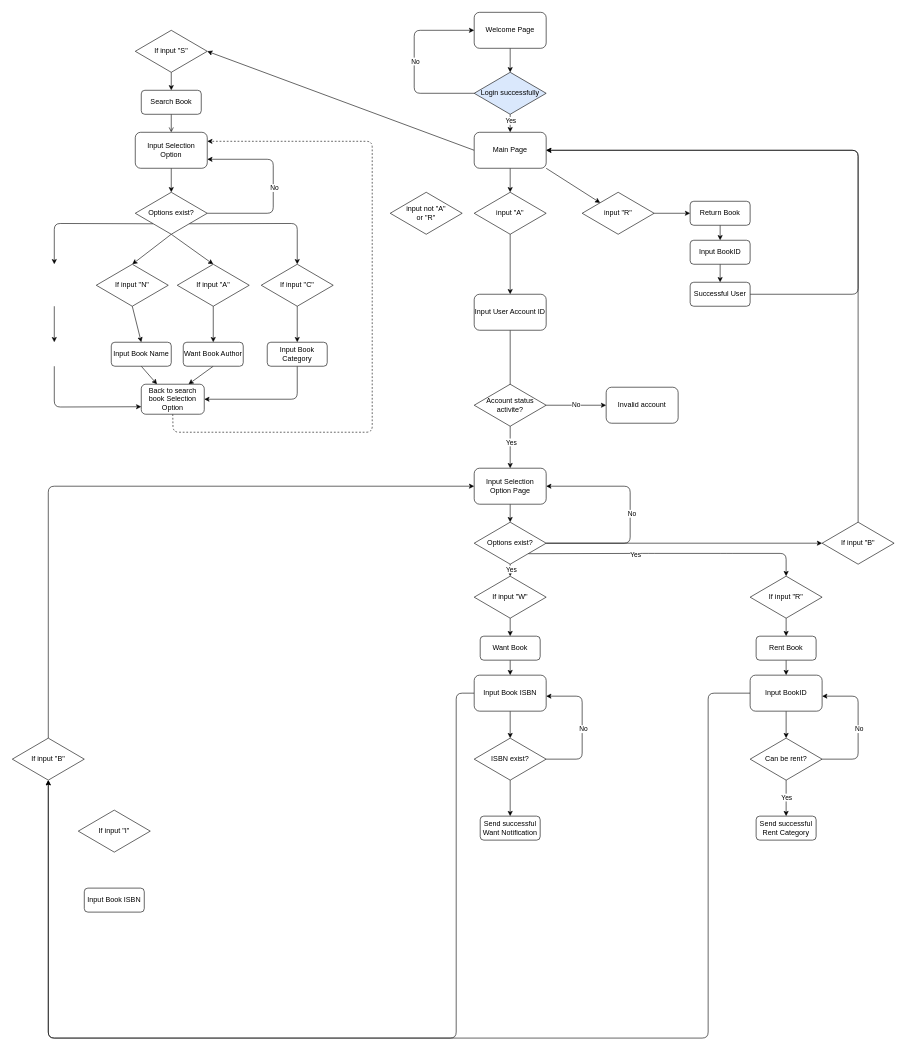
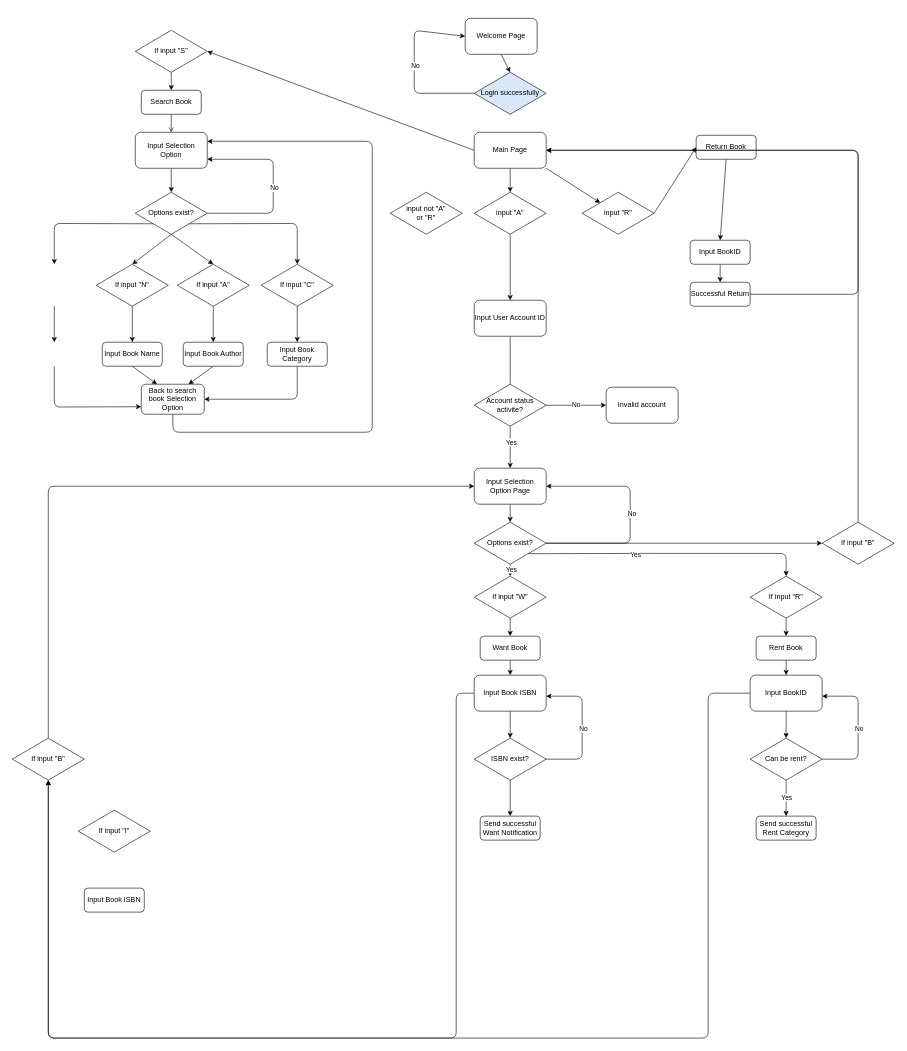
node "Welcome Page": moved (510, 30) -> (501, 36)
edge "Login successfully" -> "Main Page": removed, label "Yes"
node "Return Book": moved (720, 213) -> (726, 147)
node "Successful User": label "Successful User" -> "Successful Return"
node "Input User Account ID": moved (510, 312) -> (510, 318)
edge "Back to search book Selection Option" -> "Input Selection Option": style dashed -> solid
node "Input Book Name": moved (141, 354) -> (132, 354)
node "Want Book Author": label "Want Book Author" -> "Input Book Author"
